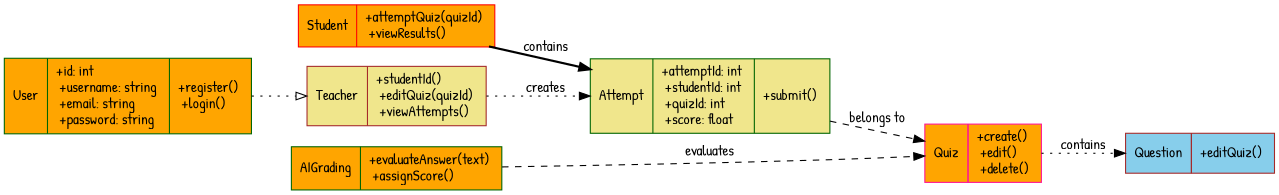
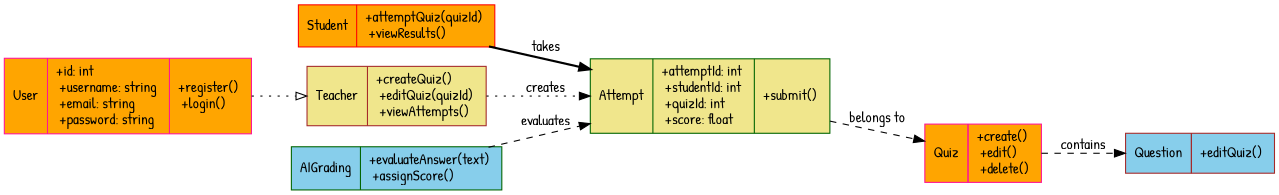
edge "Student" -> "Attempt": label "contains" -> "takes"
node "Teacher": text "+studentId()" -> "+createQuiz()"
node "User": color darkgreen -> deeppink
edge "Quiz" -> "Question": style dotted -> dashed
edge "AIGrading" -> "Quiz": now "AIGrading" -> "Attempt"
node "AIGrading": fillcolor orange -> skyblue
